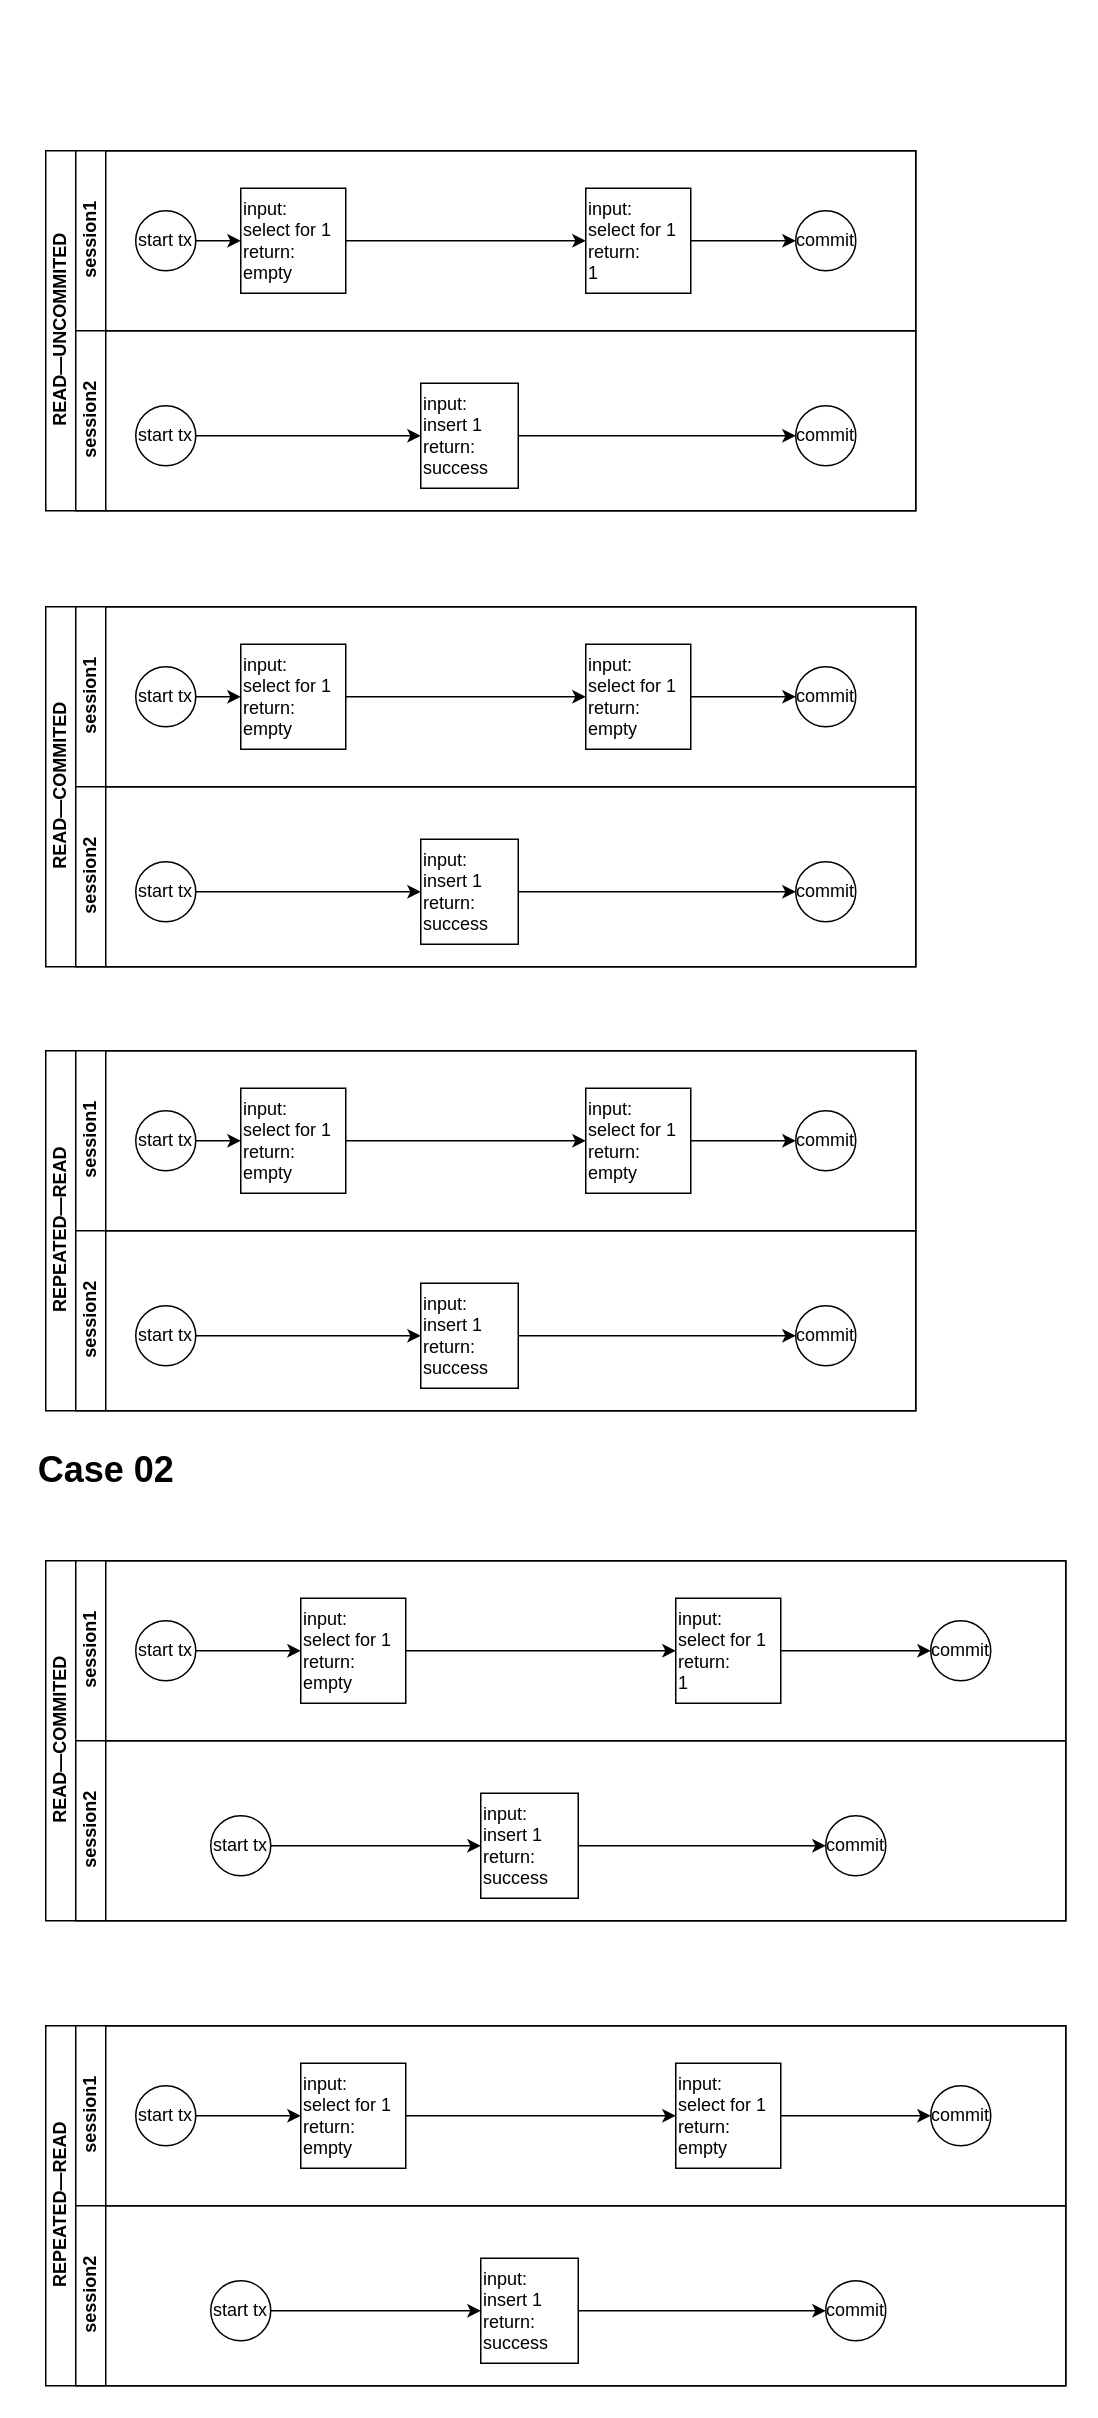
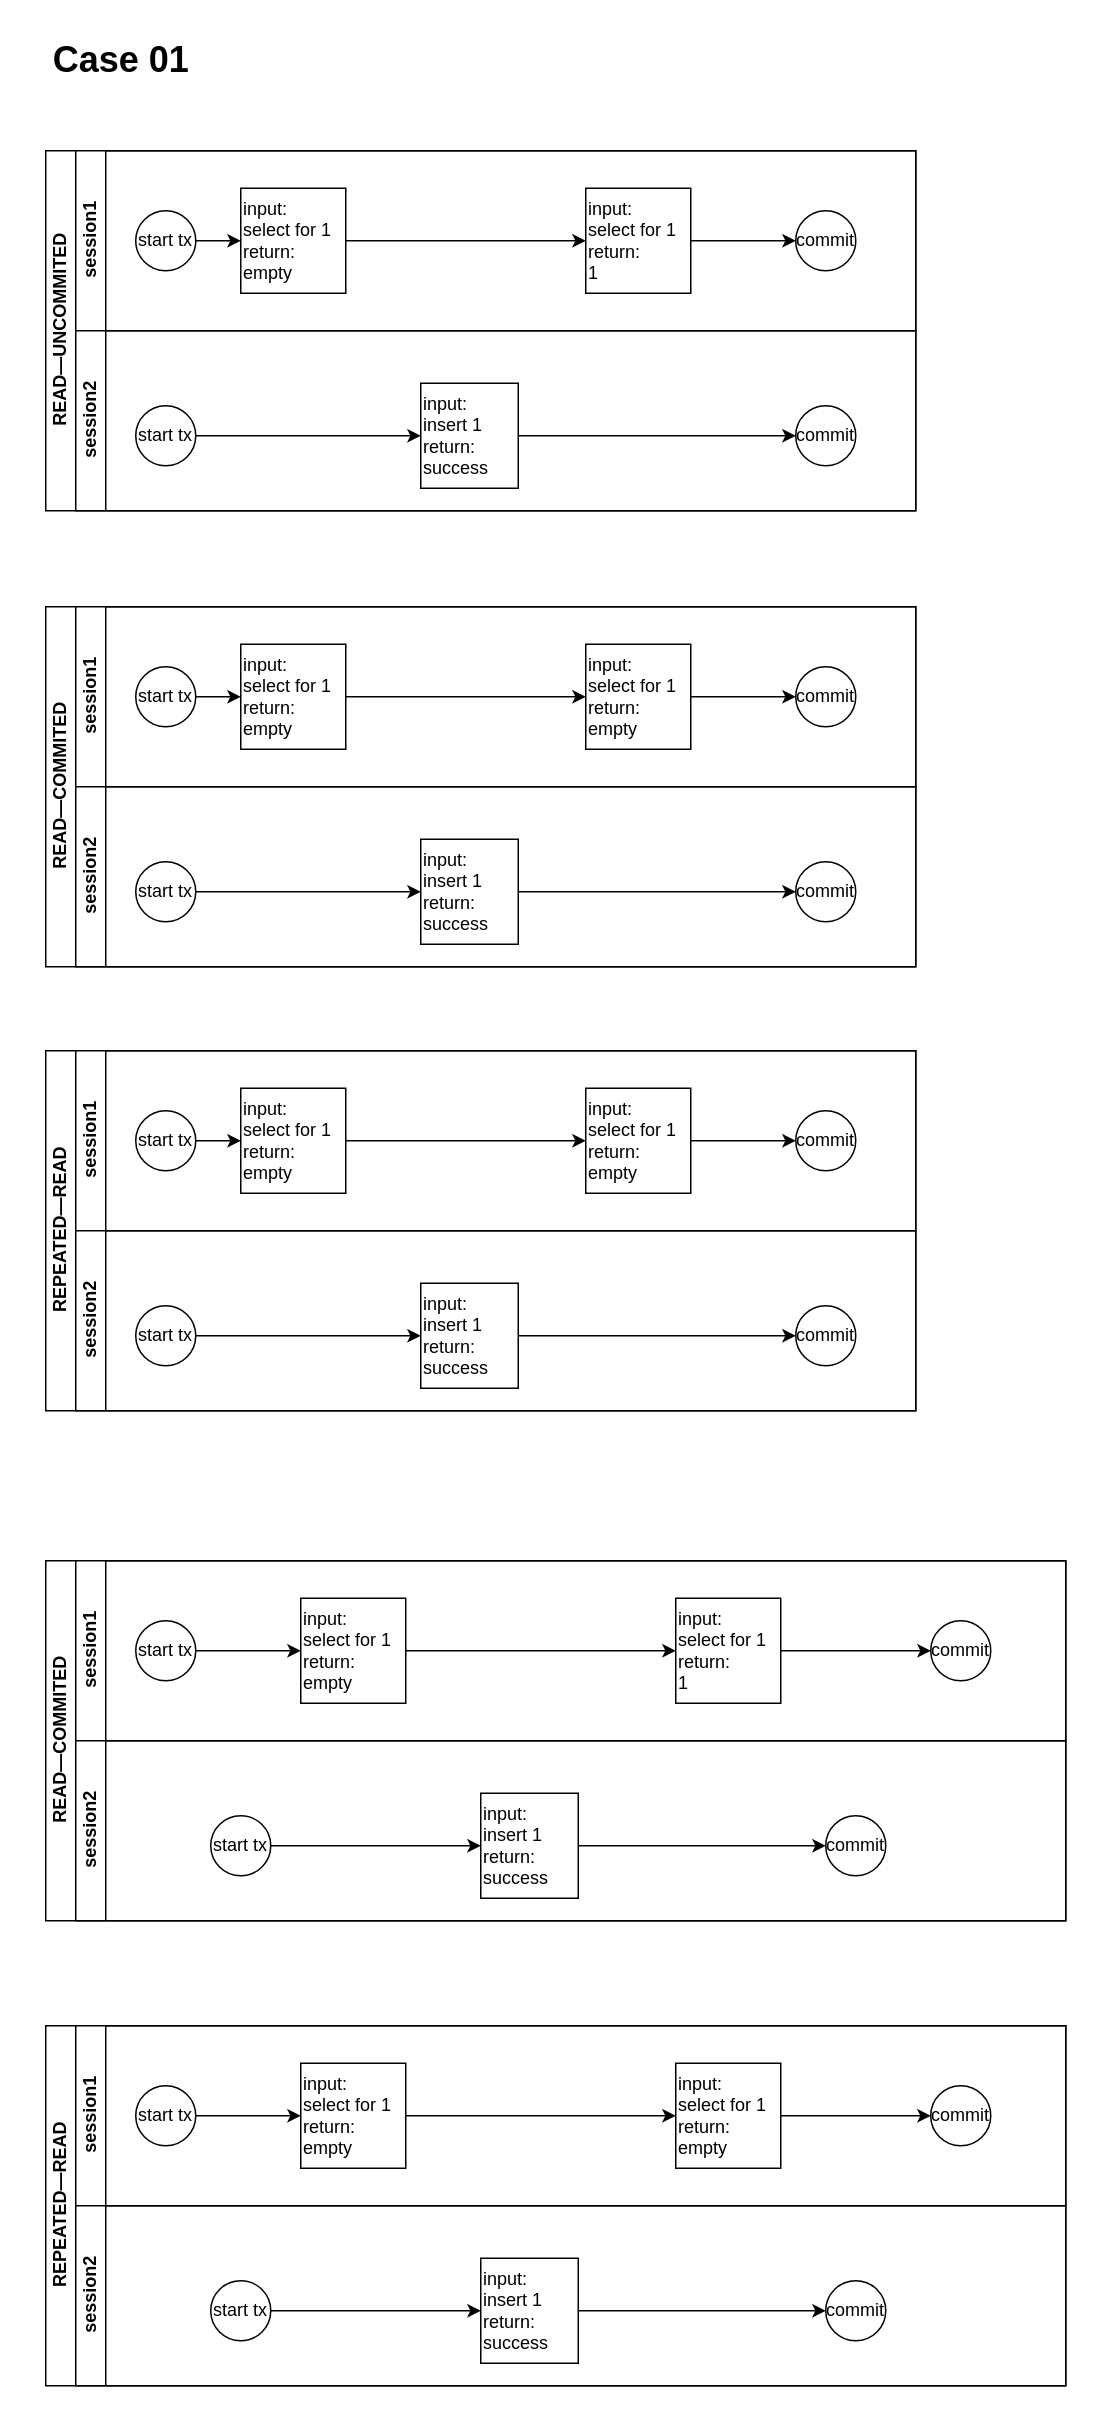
node "Case 01": added
node "Case 02": removed
